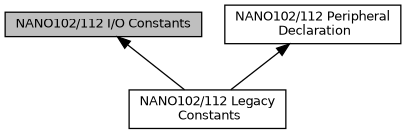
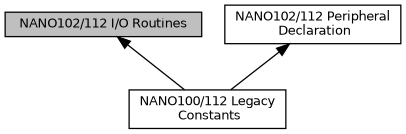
node "NANO102/112 I/O Constants": label "NANO102/112 I/O Constants" -> "NANO102/112 I/O Routines"
node "NANO102/112 Legacy Constants": label "NANO102/112 Legacy Constants" -> "NANO100/112 Legacy Constants"
